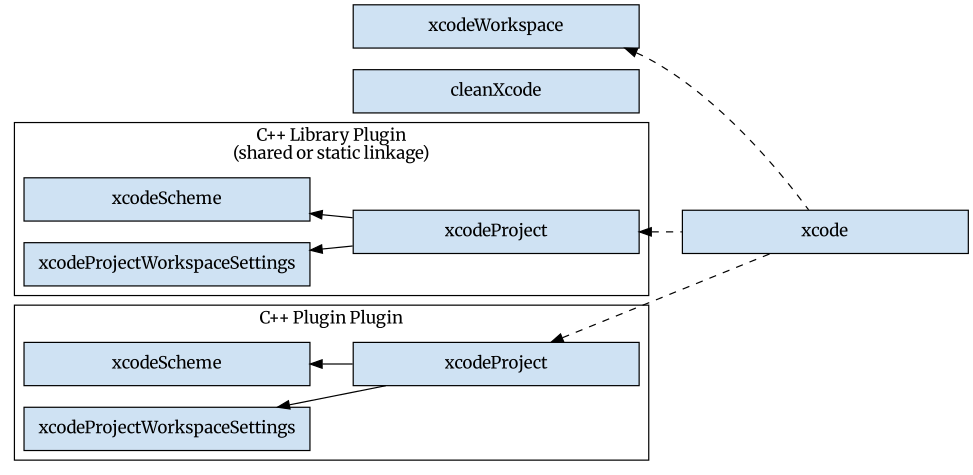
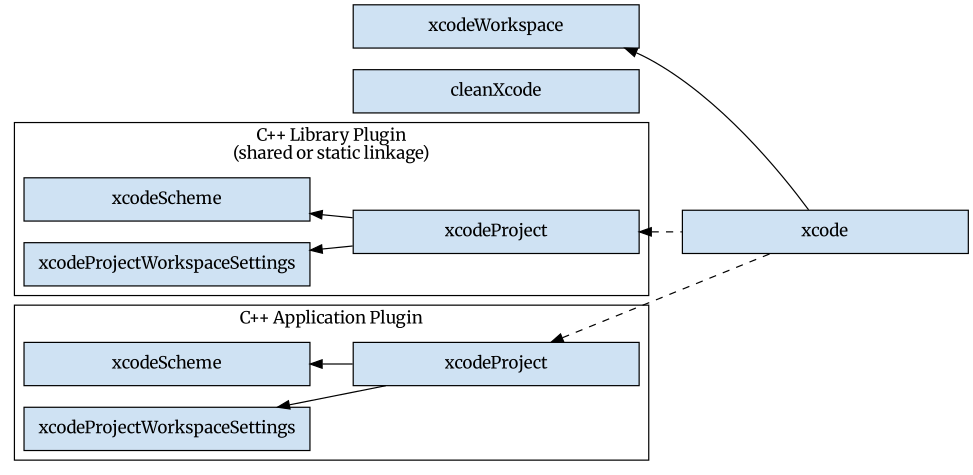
edge "xcode" -> "xcodeWorkspace": style dashed -> solid
cluster "C++ Plugin Plugin": label "C++ Plugin Plugin" -> "C++ Application Plugin"
